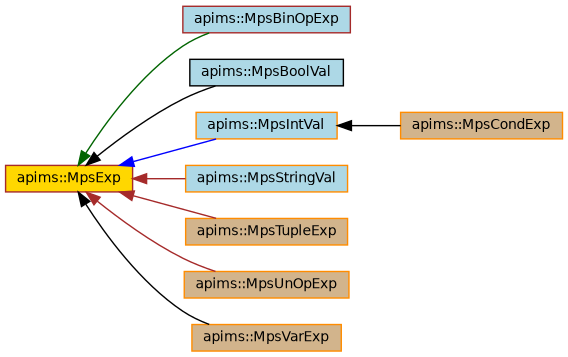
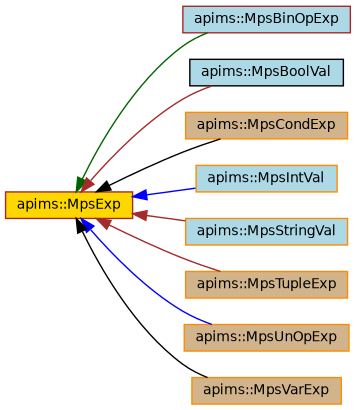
edge "apims::MpsBoolVal" -> "apims::MpsExp": color black -> brown
edge "apims::MpsCondExp" -> "apims::MpsIntVal": now "apims::MpsCondExp" -> "apims::MpsExp"
edge "apims::MpsUnOpExp" -> "apims::MpsExp": color brown -> blue
